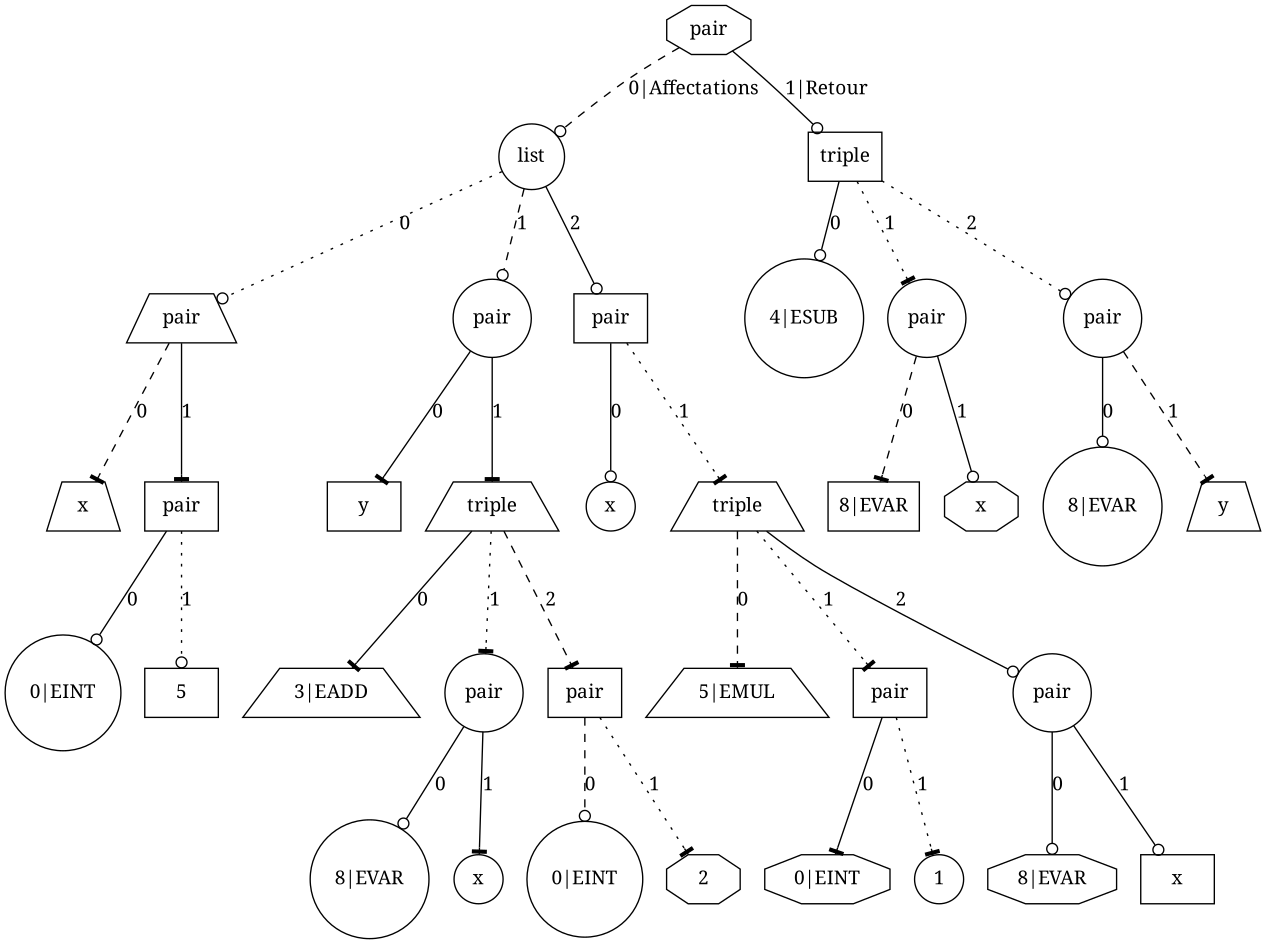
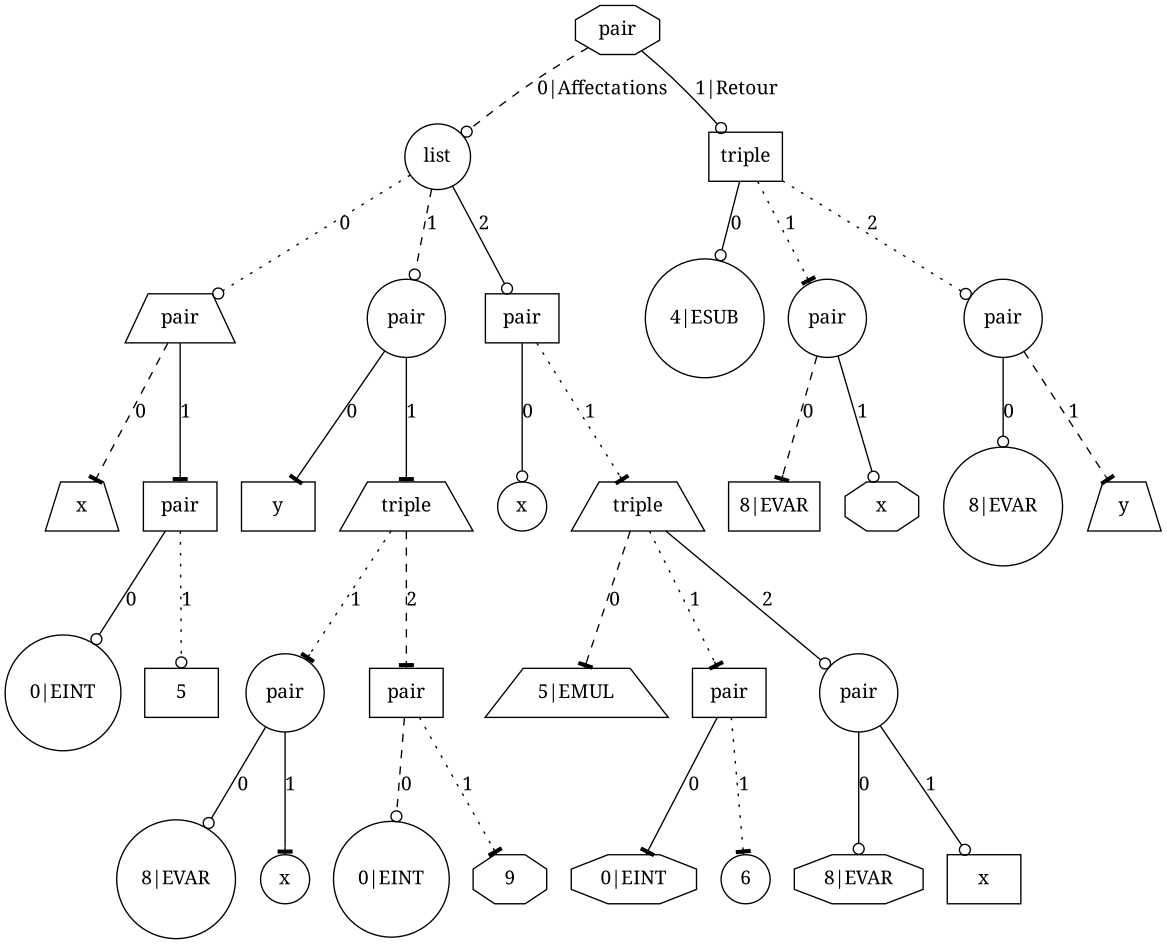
node "3|EADD": removed
node "2": label "2" -> "9"
node "1": label "1" -> "6"
